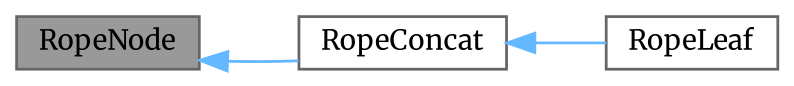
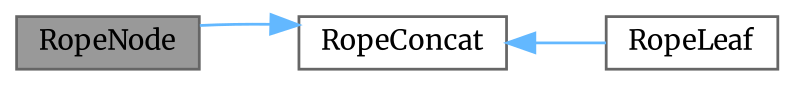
edge "RopeConcat" -> "RopeNode": reversed
